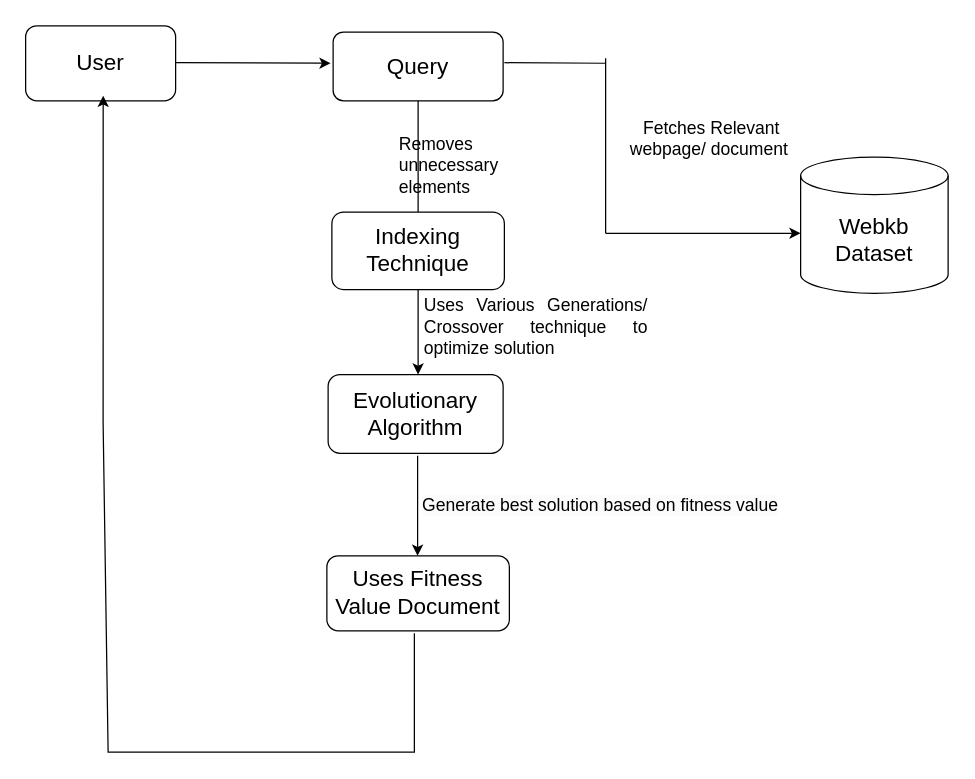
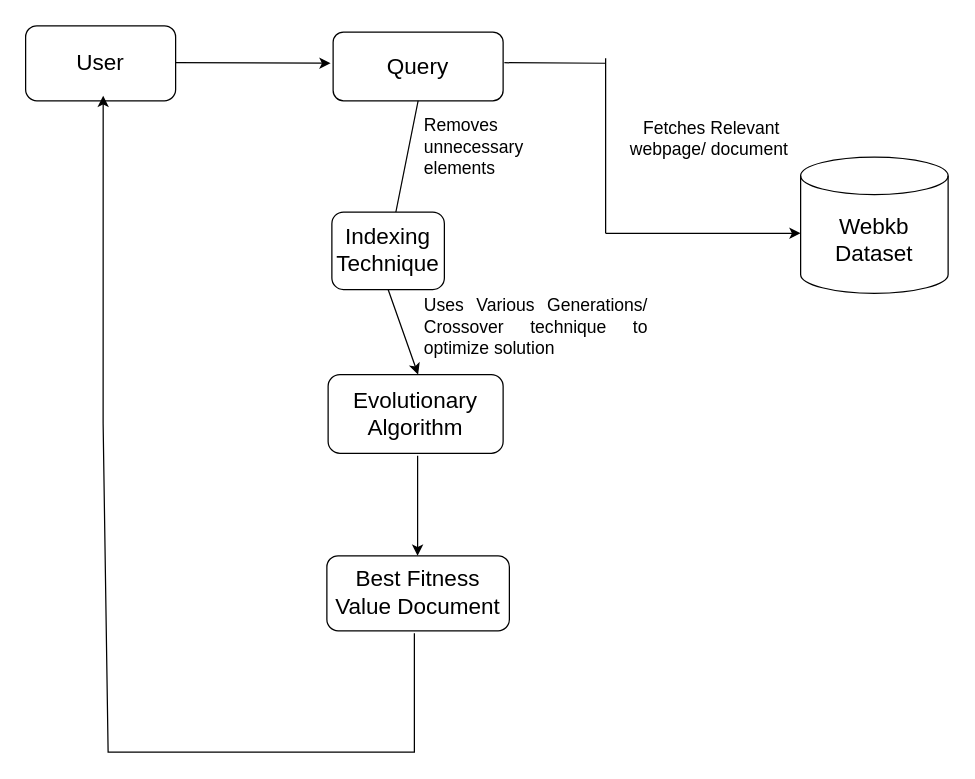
node "Removes unnecessary elements": moved (474, 166) -> (499, 147)
node "Indexing Technique": size 173x78 -> 113x78
node "Generate best solution based on fitness value": removed
node "Uses Fitness Value Document": label "Uses Fitness Value Document" -> "Best Fitness Value Document"
